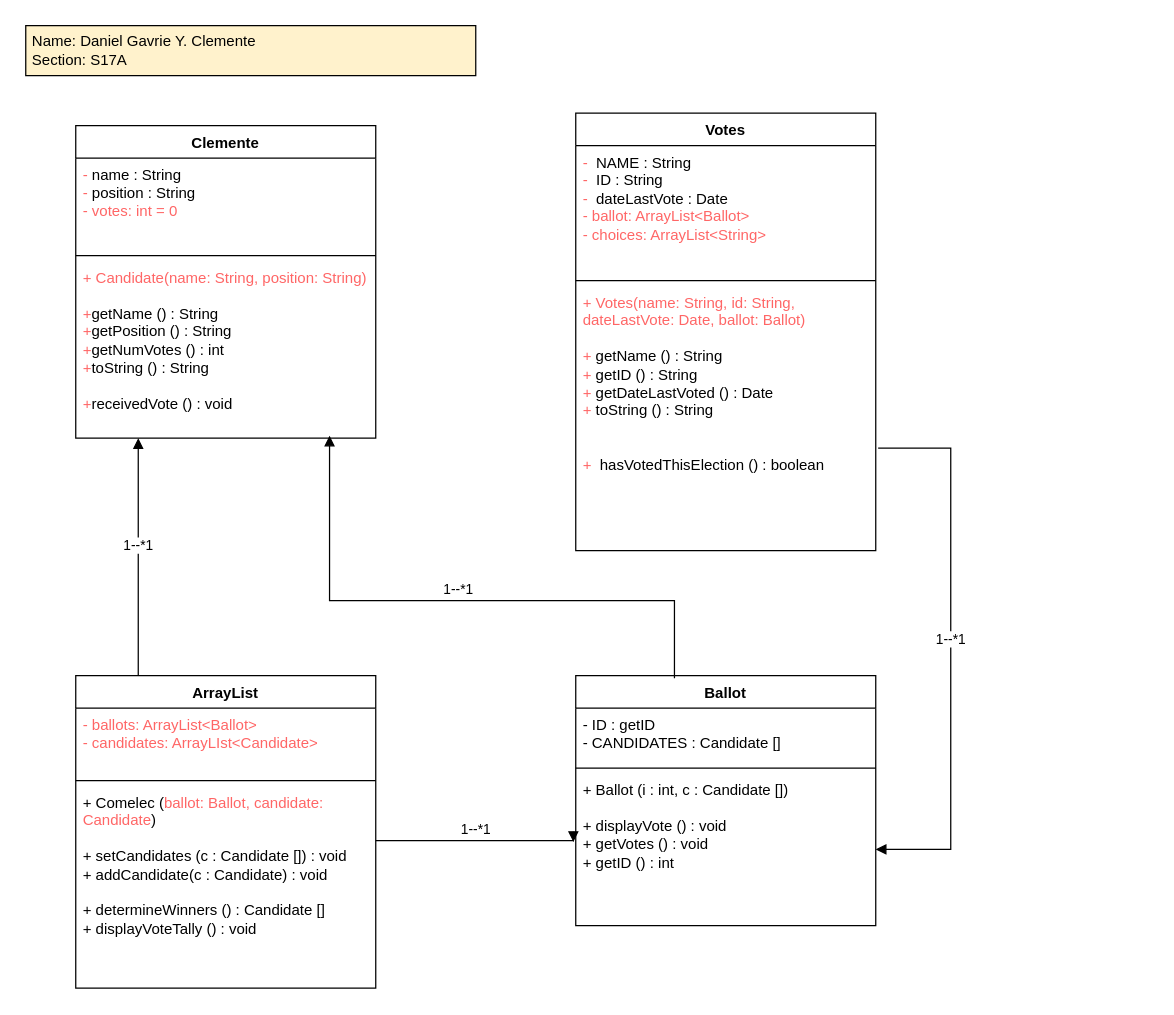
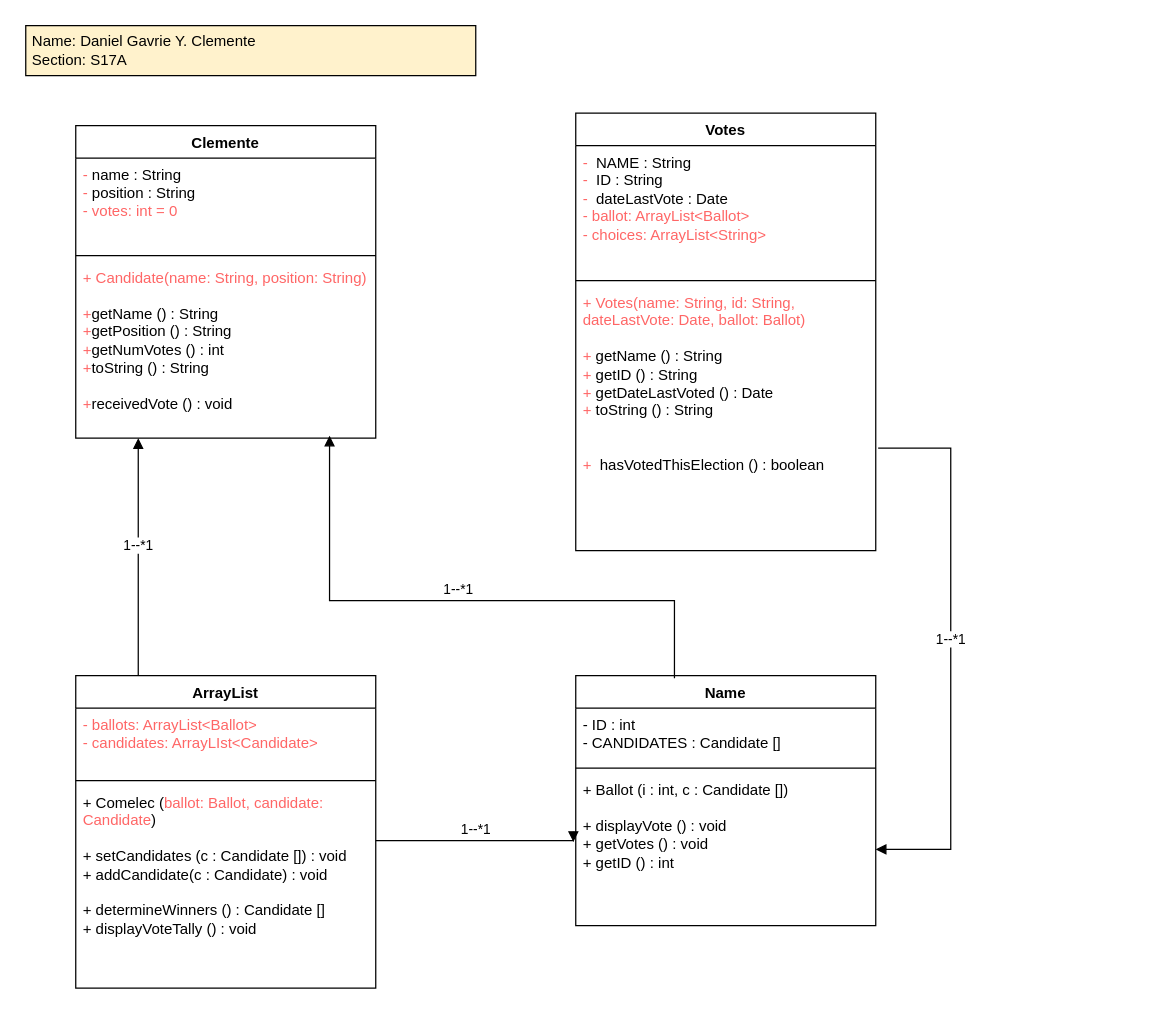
node "Ballot": label "Ballot" -> "Name"
node "- ID : getID - CANDIDATES : Candidate []": label "- ID : getID - CANDIDATES : Candidate []" -> "- ID : int - CANDIDATES : Candidate []"
